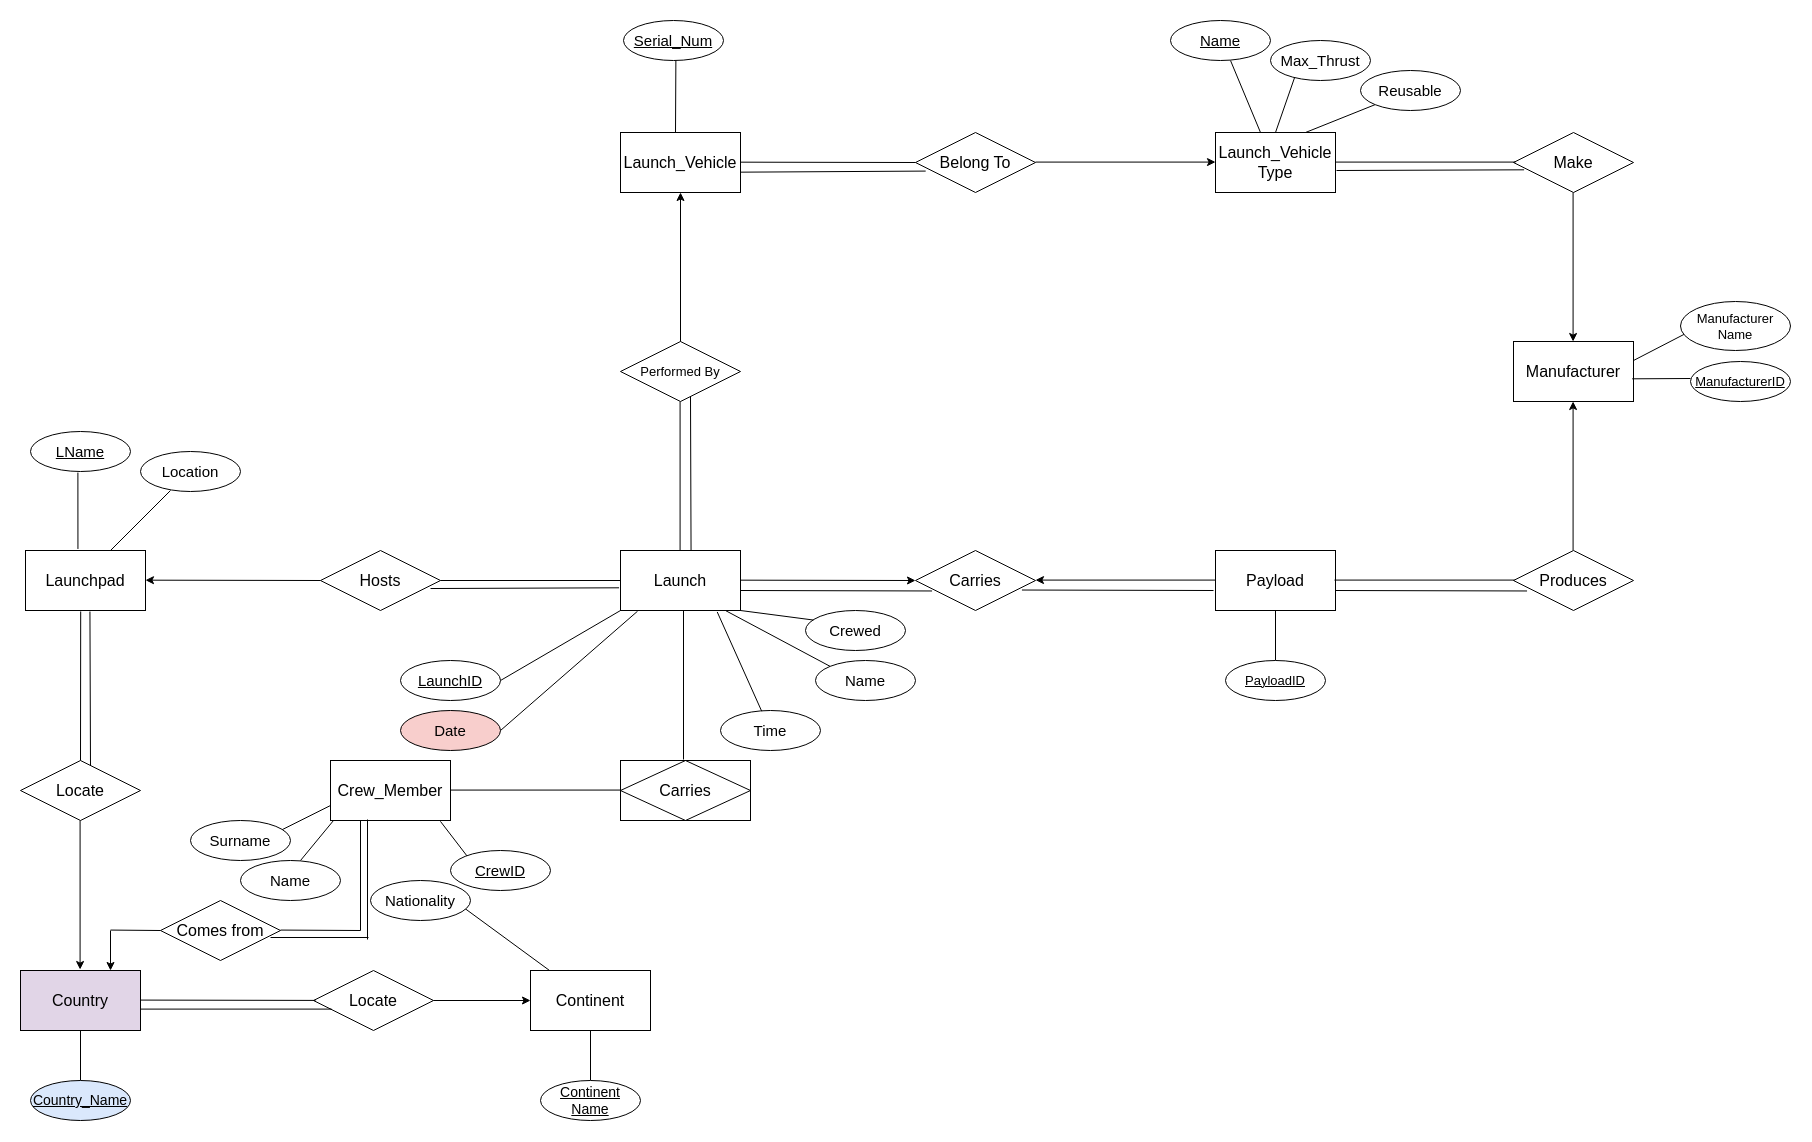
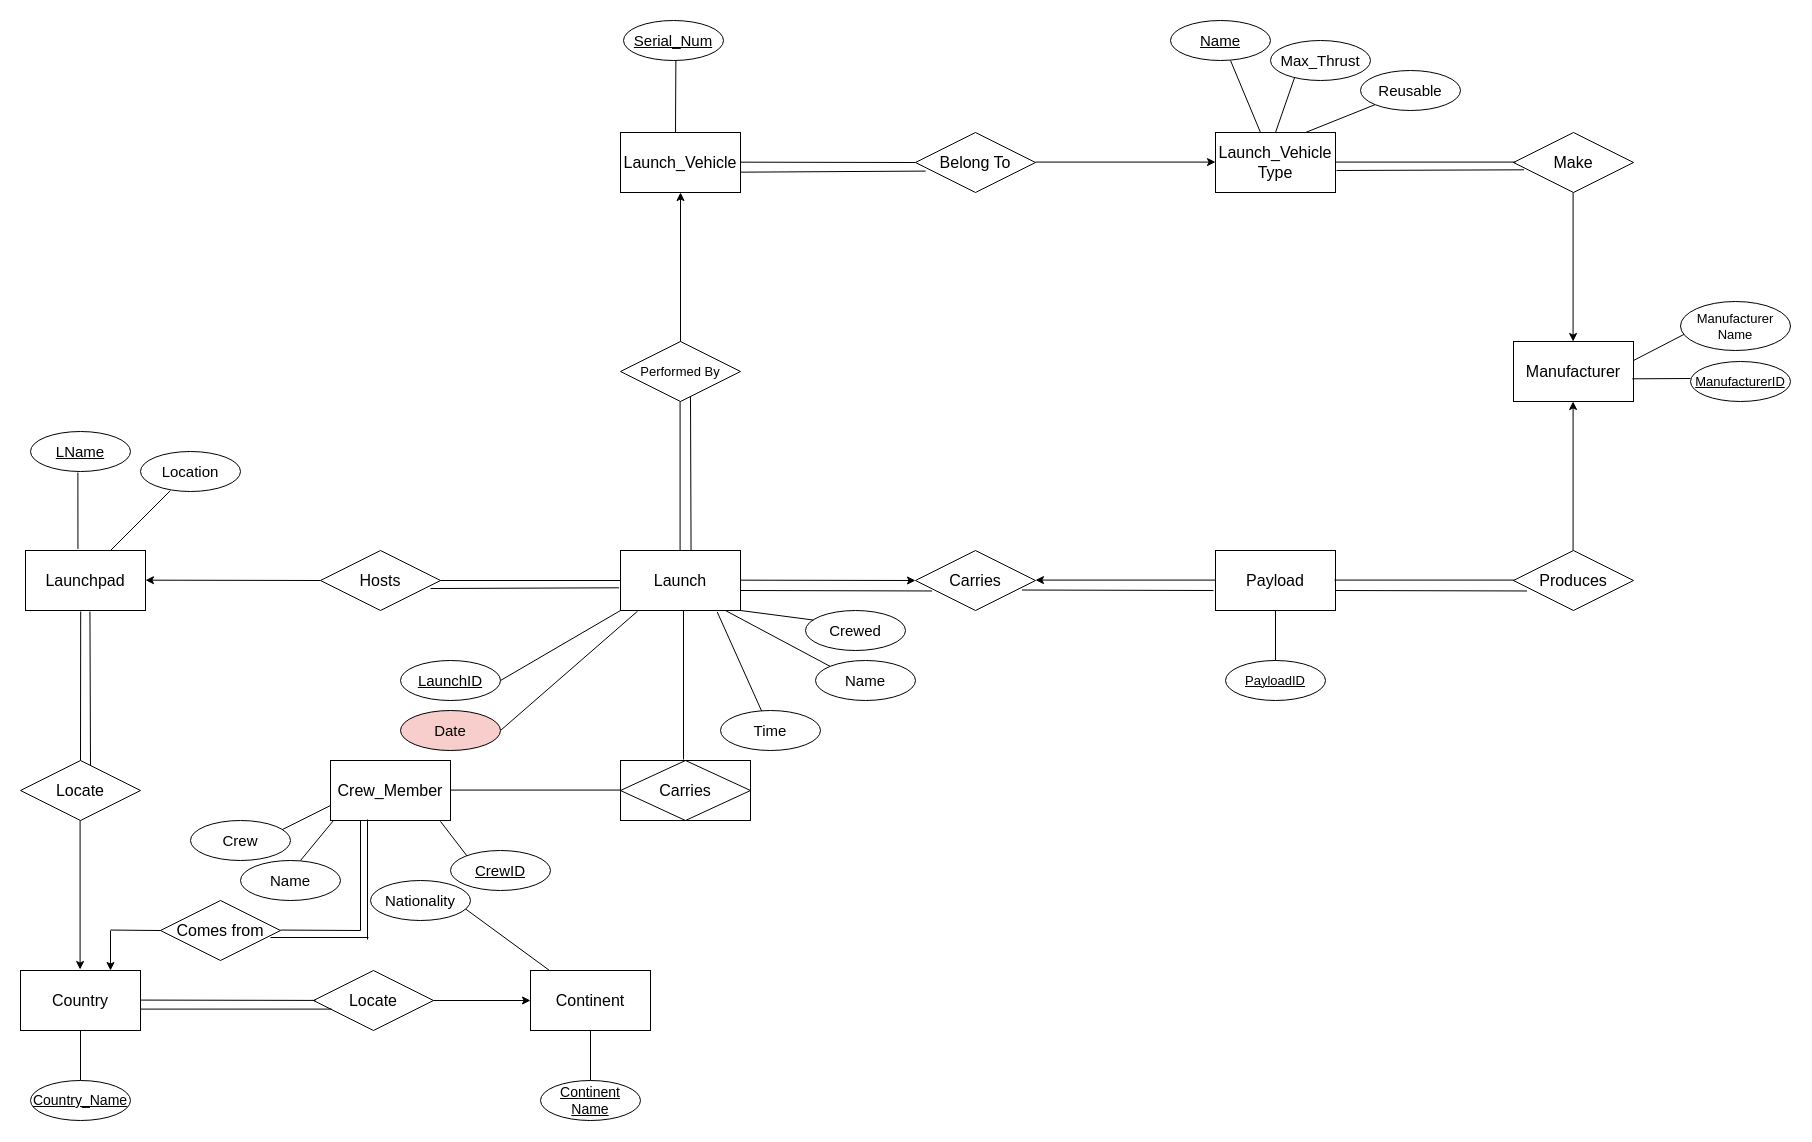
node "Surname": label "Surname" -> "Crew"
node "Country": fillcolor #e1d5e7 -> #ffffff
node "Country_Name": fillcolor #dae8fc -> #ffffff
